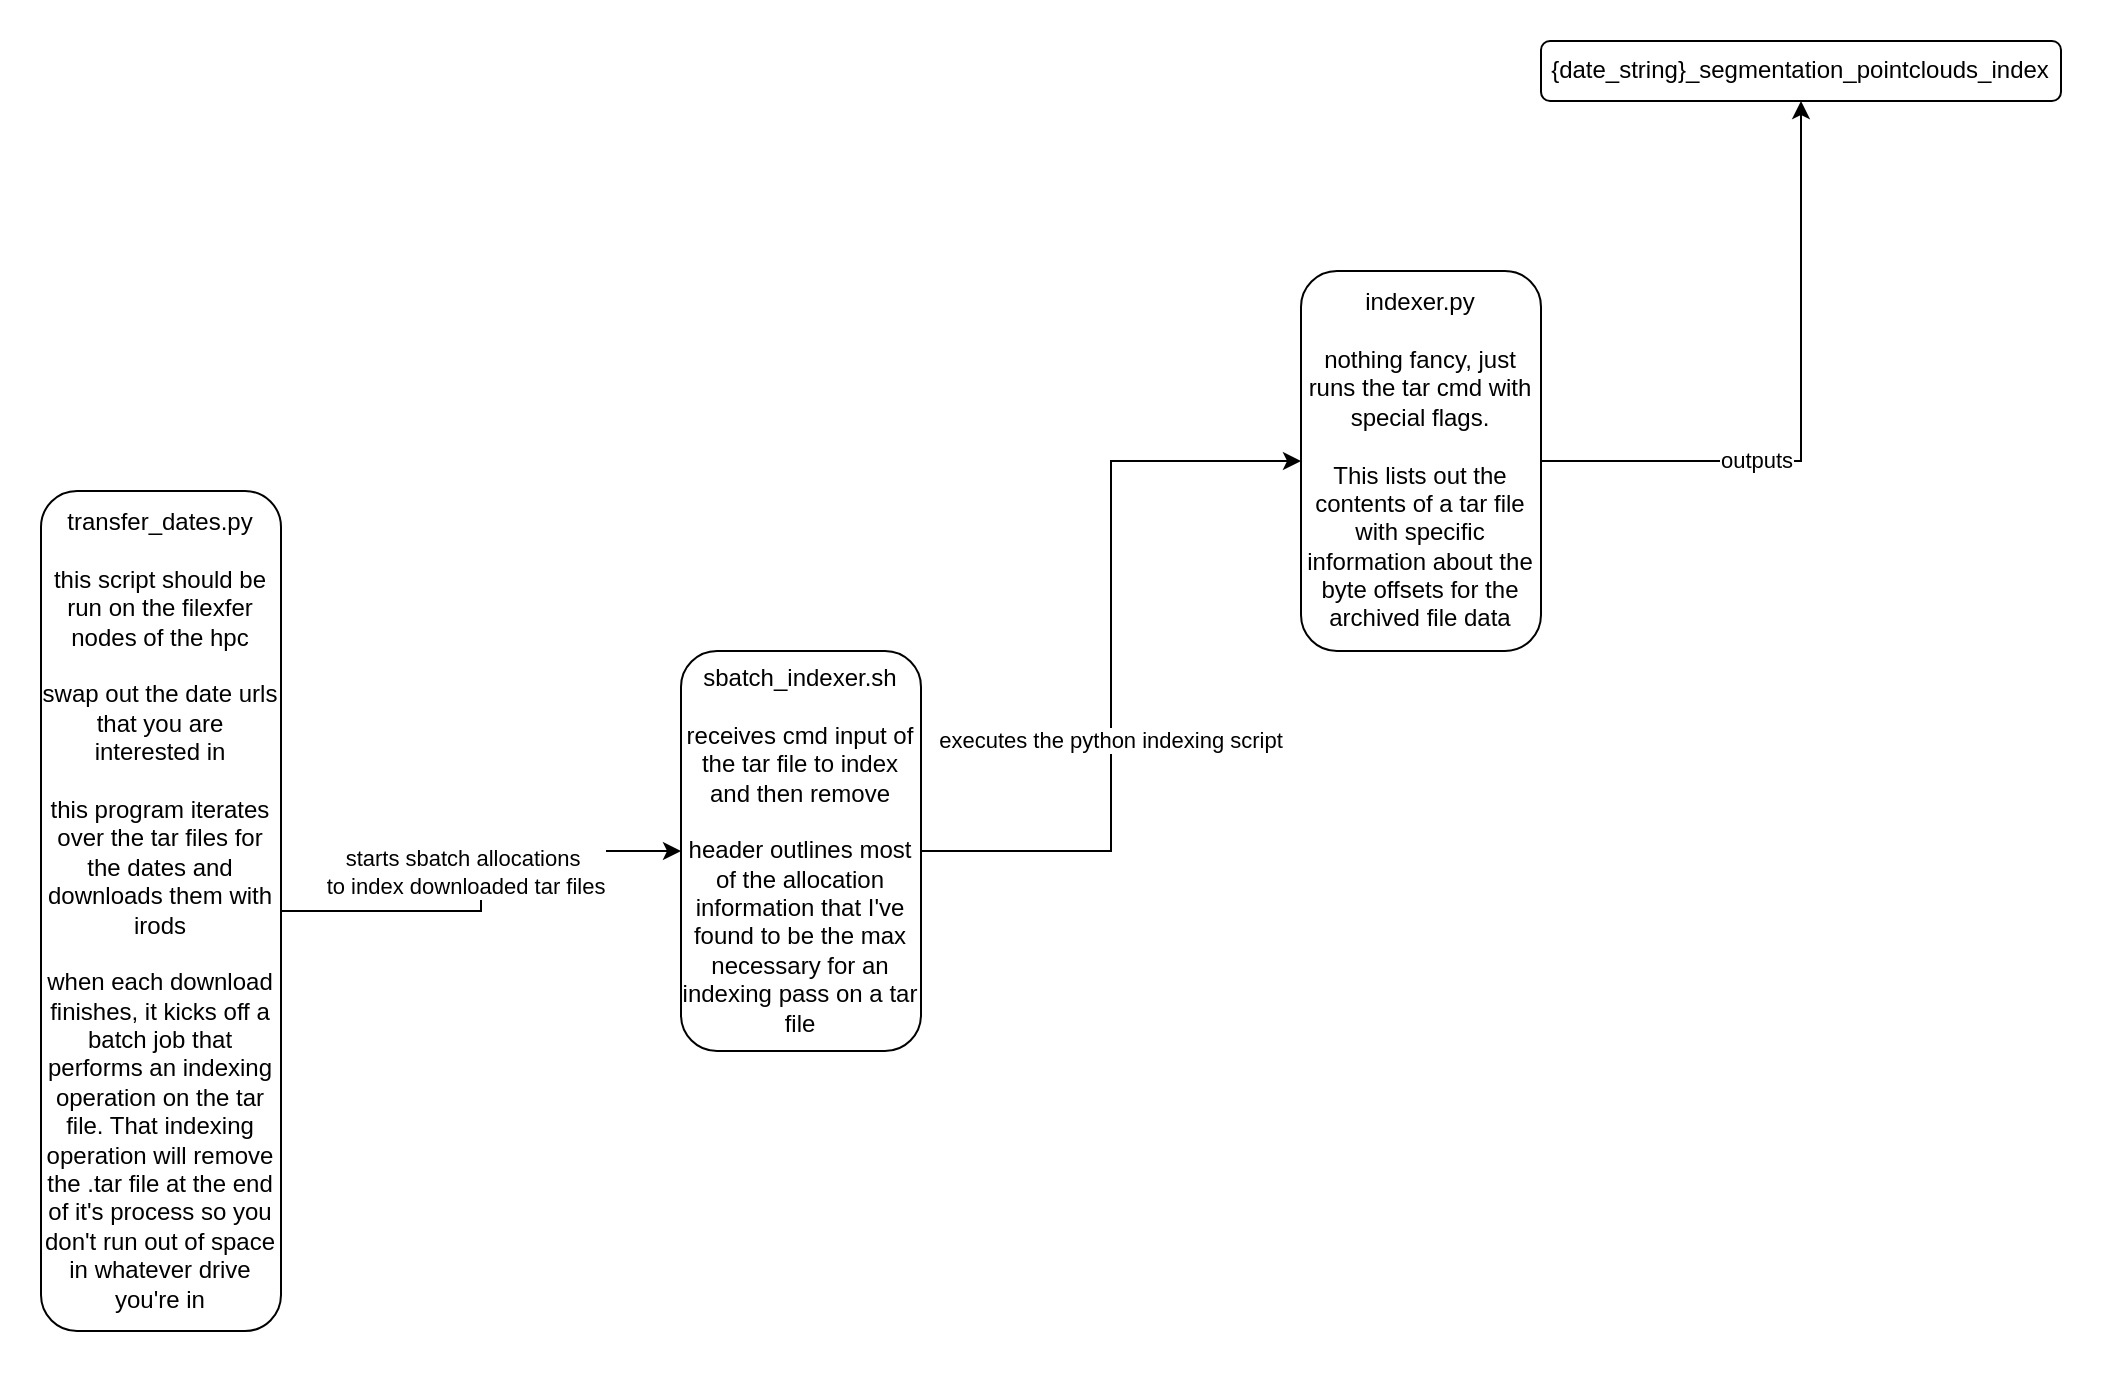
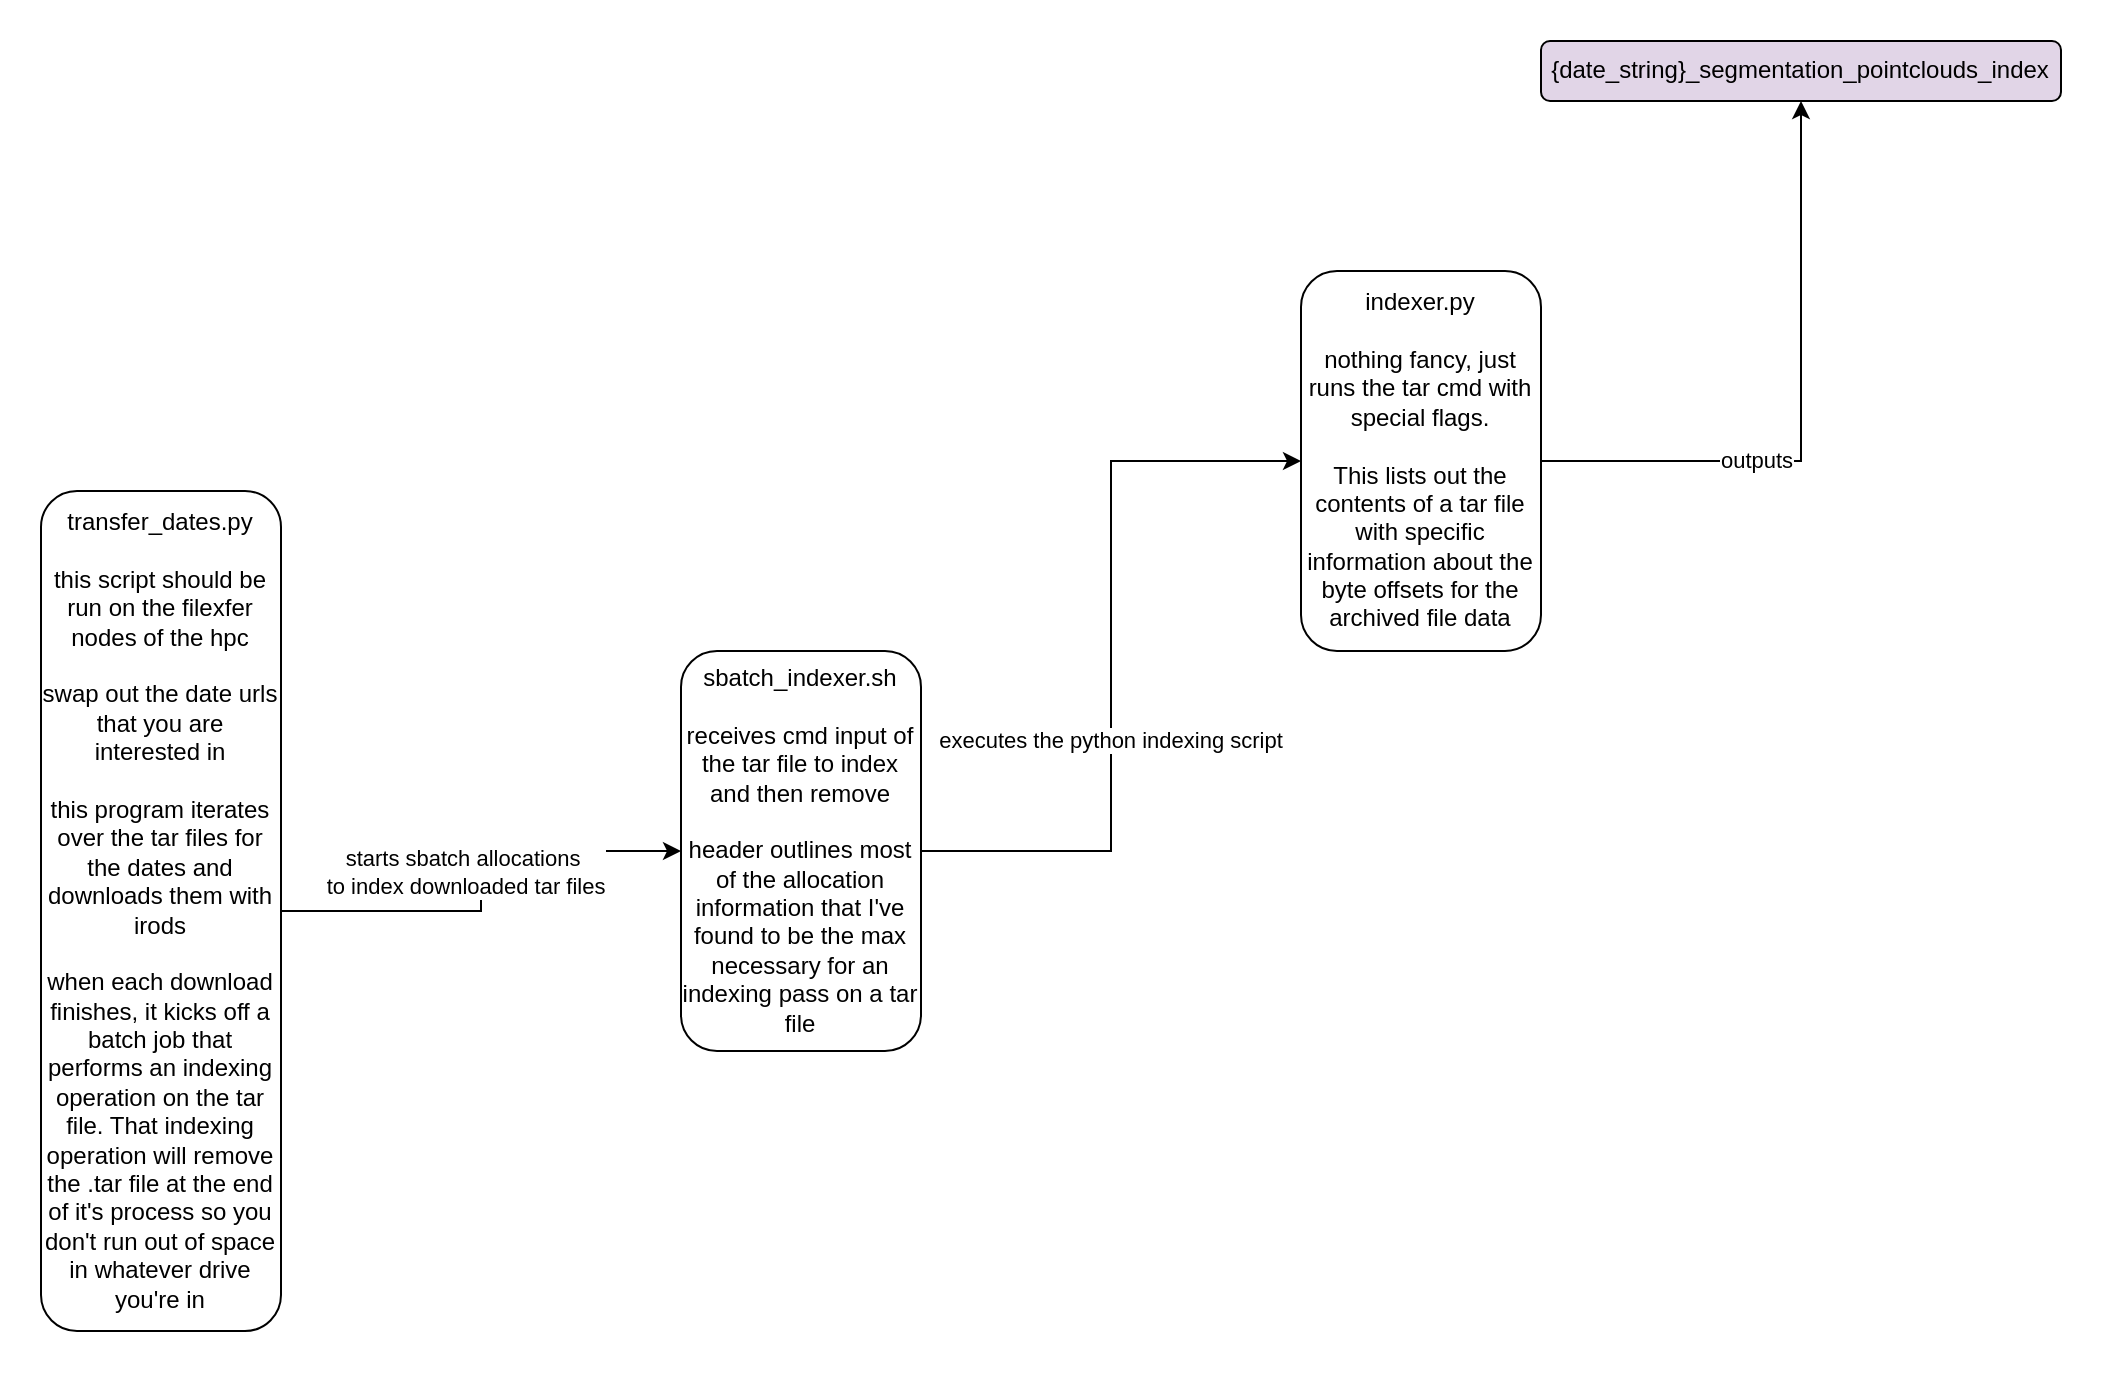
node "{date_string}_segmentation_pointclouds_index": fillcolor #ffffff -> #e1d5e7
